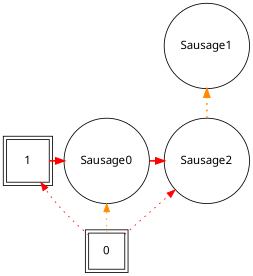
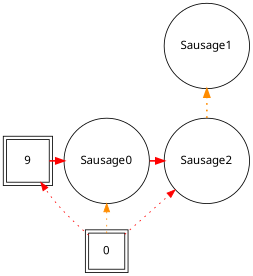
node "1": label "1" -> "9"
